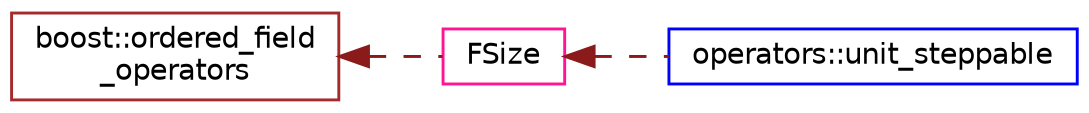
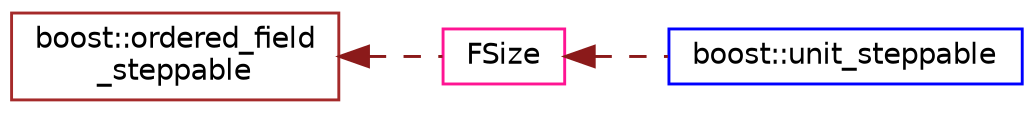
node "boost::ordered_field _operators": label "boost::ordered_field _operators" -> "boost::ordered_field _steppable"
node "operators::unit_steppable": label "operators::unit_steppable" -> "boost::unit_steppable"
